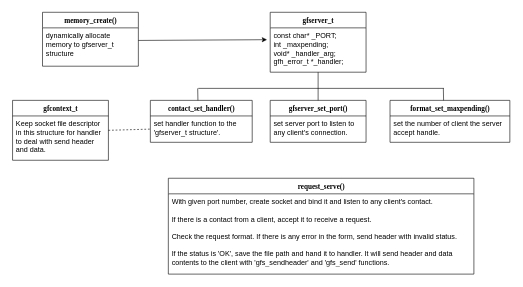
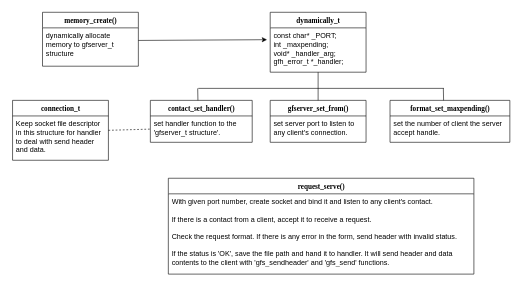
node "gfserver_t": label "gfserver_t" -> "dynamically_t"
node "gfcontext_t": label "gfcontext_t" -> "connection_t"
node "gfserver_set_port()": label "gfserver_set_port()" -> "gfserver_set_from()"
